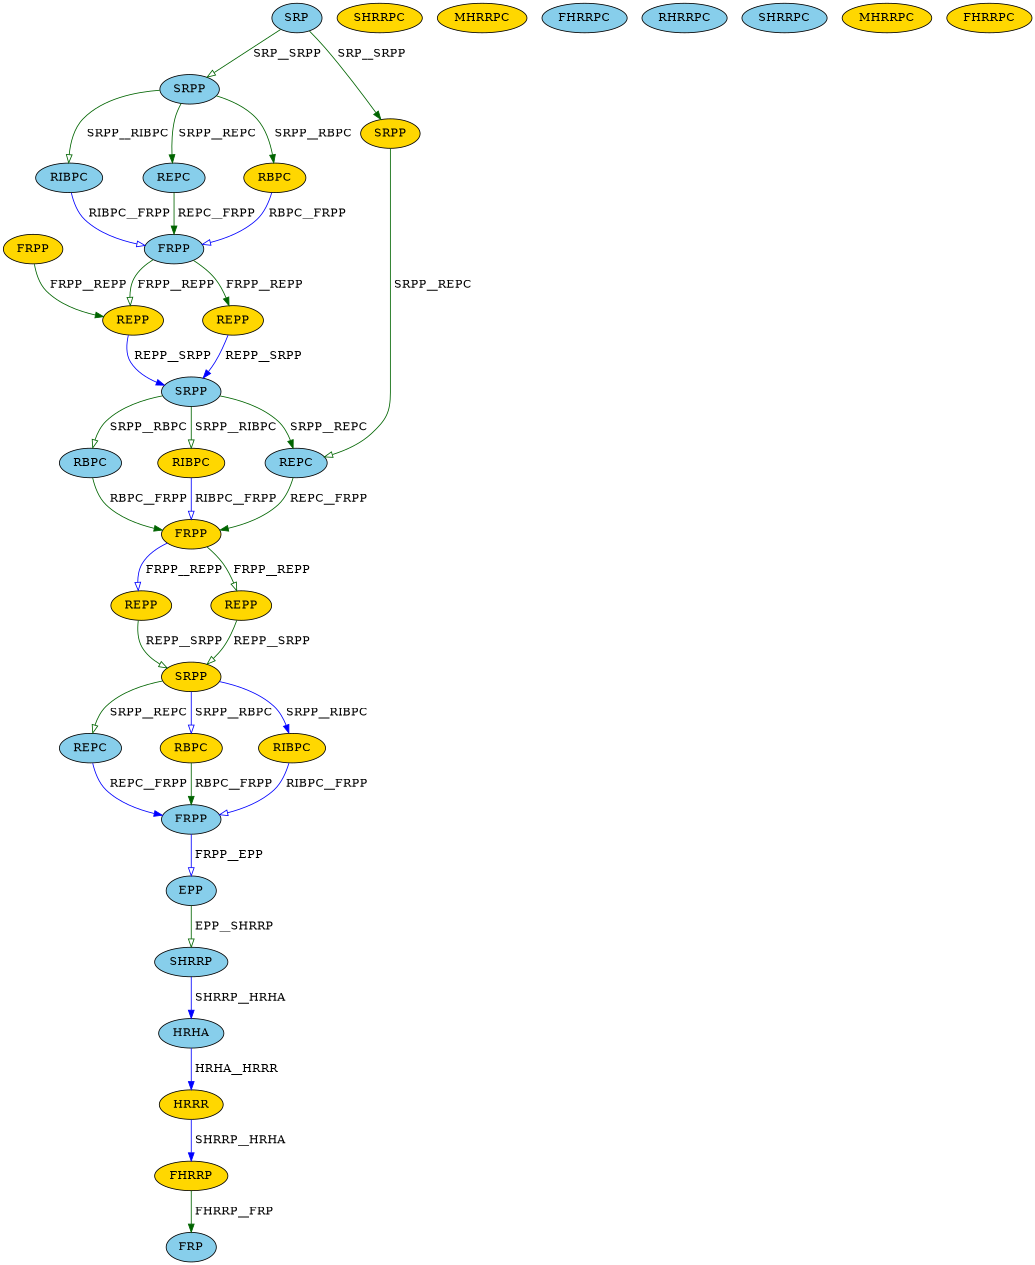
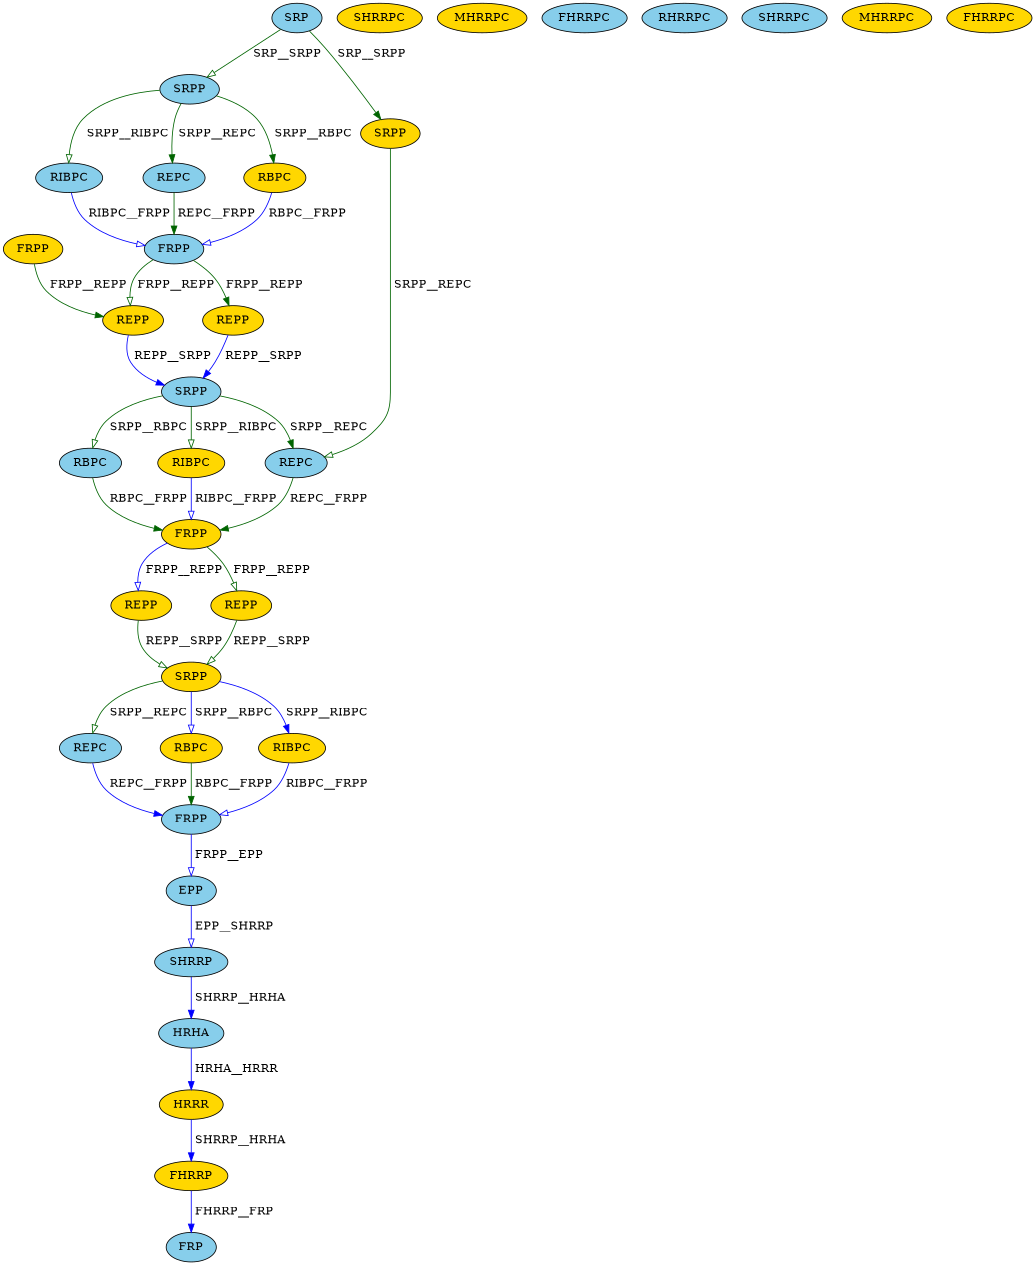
edge "EPP" -> "SHRRP": color darkgreen -> blue
edge "FHRRP" -> "FRP": color darkgreen -> blue
